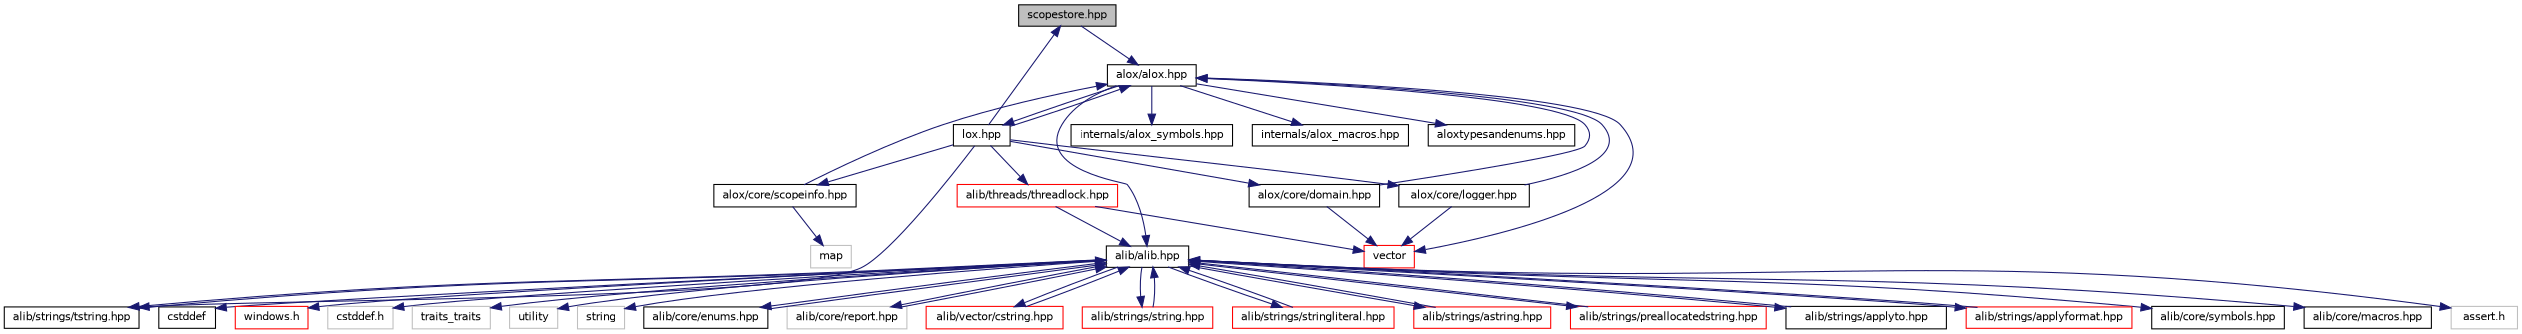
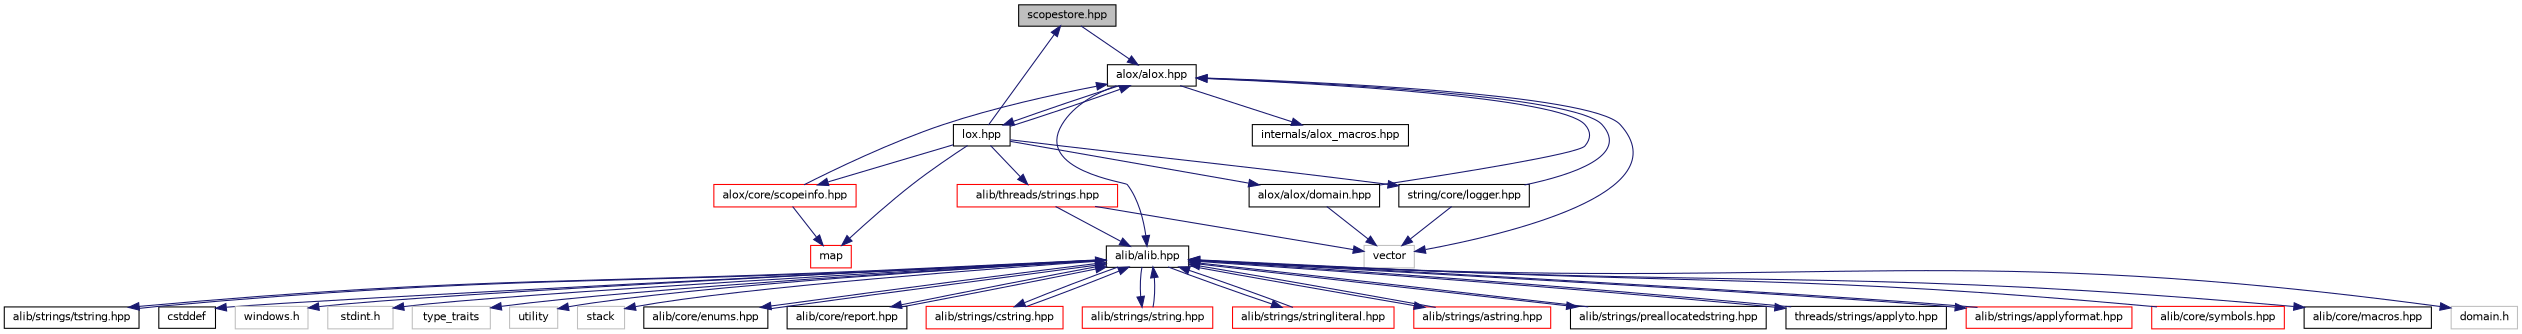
node "internals/alox_symbols.hpp": removed
node "aloxtypesandenums.hpp": removed
node "alox/core/scopeinfo.hpp": color black -> red
node "alib/threads/threadlock.hpp": label "alib/threads/threadlock.hpp" -> "alib/threads/strings.hpp"
node "alox/core/domain.hpp": label "alox/core/domain.hpp" -> "alox/alox/domain.hpp"
node "alox/core/logger.hpp": label "alox/core/logger.hpp" -> "string/core/logger.hpp"
node "map": color grey75 -> red
node "vector": color red -> grey75
edge "alib/alib.hpp" -> "alib/core/symbols.hpp": reversed
edge "lox.hpp" -> "alib/strings/tstring.hpp": now "lox.hpp" -> "map"
node "windows.h": color red -> grey75
node "cstddef.h": label "cstddef.h" -> "stdint.h"
node "traits_traits": label "traits_traits" -> "type_traits"
node "string": label "string" -> "stack"
node "alib/core/report.hpp": color grey75 -> black
node "alib/vector/cstring.hpp": label "alib/vector/cstring.hpp" -> "alib/strings/cstring.hpp"
node "alib/strings/preallocatedstring.hpp": color red -> black
node "alib/strings/applyto.hpp": label "alib/strings/applyto.hpp" -> "threads/strings/applyto.hpp"
node "alib/core/symbols.hpp": color black -> red
node "assert.h": label "assert.h" -> "domain.h"
